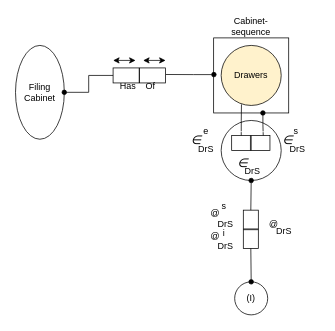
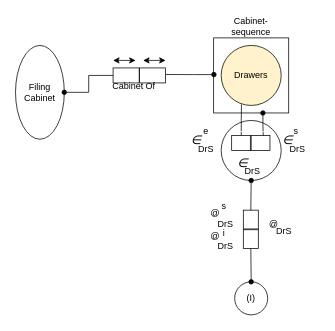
node "Has": label "Has" -> "Cabinet"
